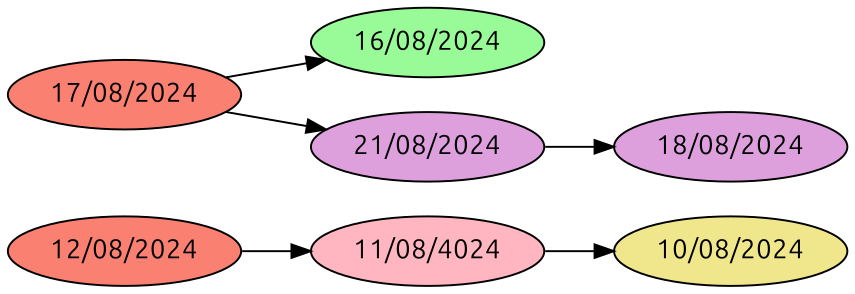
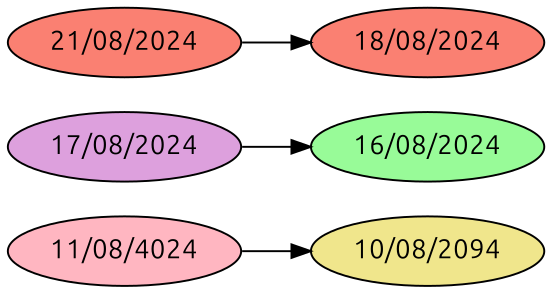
node "17/08/2024": fillcolor salmon -> plum
edge "17/08/2024" -> "21/08/2024": removed
node "21/08/2024": fillcolor plum -> salmon
node "18/08/2024": fillcolor plum -> salmon
node "12/08/2024": removed
node "10/08/2024": label "10/08/2024" -> "10/08/2094"
